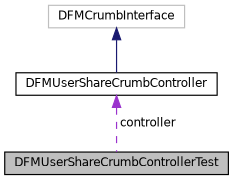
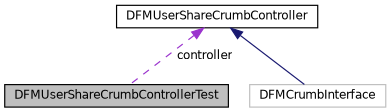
edge "DFMUserShareCrumbController" -> "DFMCrumbInterface": reversed
